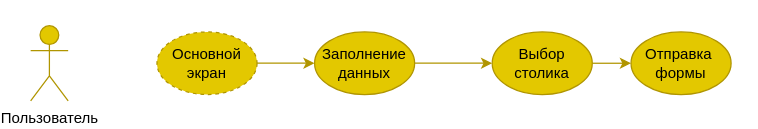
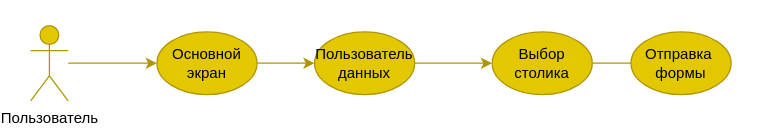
edge "Пользователь" -> "Основной экран": added
node "Основной экран": style dashed -> solid
node "Заполнение данных": label "Заполнение данных" -> "Пользователь данных"
edge "Выбор столика" -> "Отправка формы": arrowhead classic -> none
